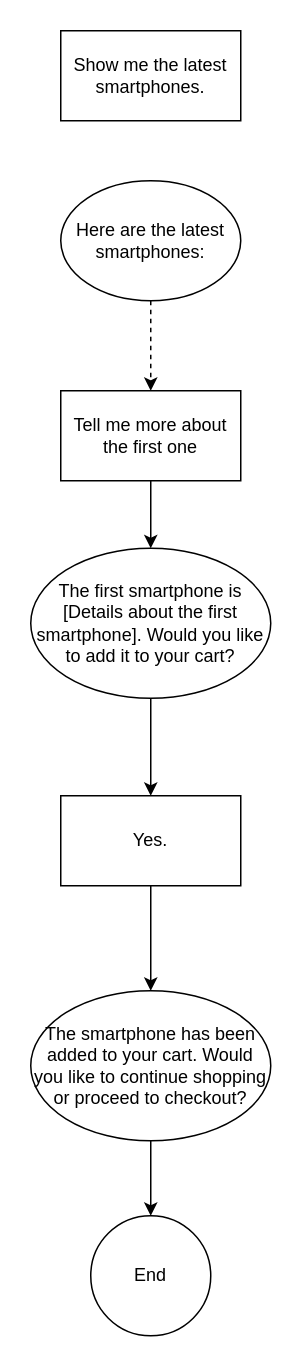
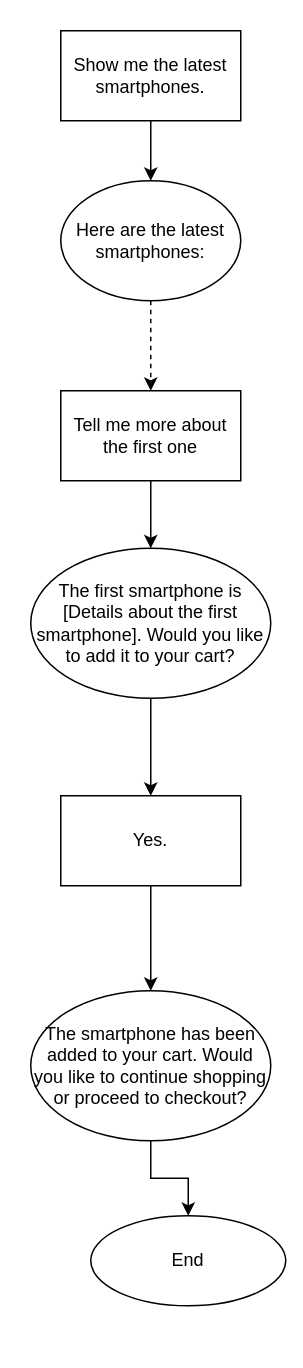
edge "Show me the latest smartphones." -> "Here are the latest smartphones:": added
node "End": size 120x120 -> 195x90
